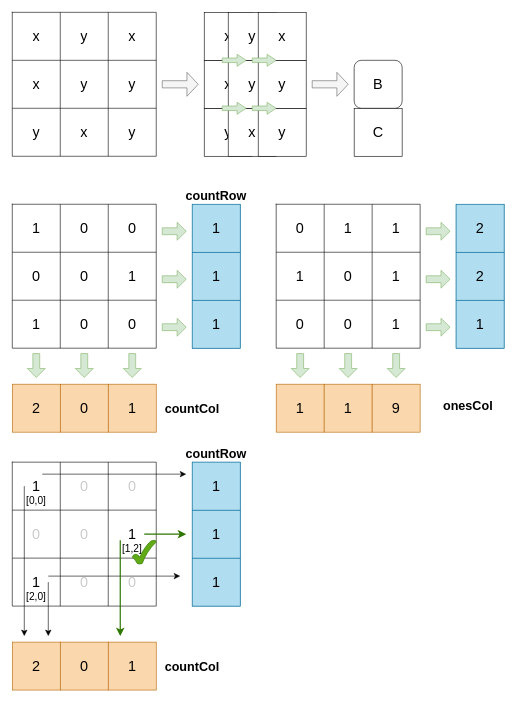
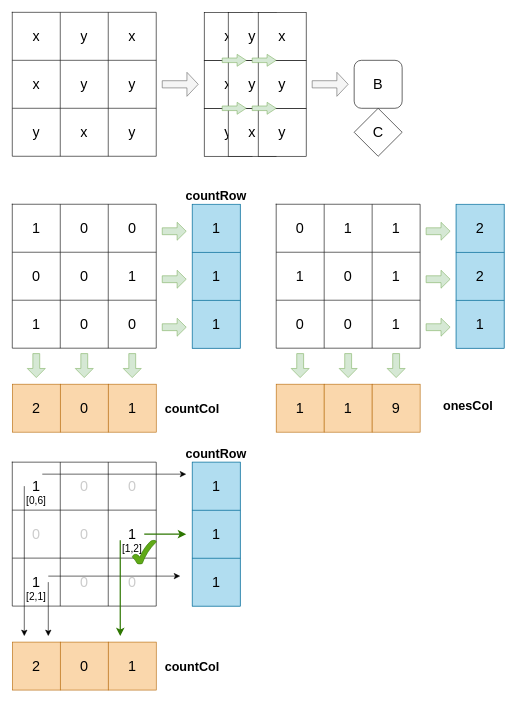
node "C": shape rectangle -> diamond
node "[0,0]": label "[0,0]" -> "[0,6]"
node "[2,0]": label "[2,0]" -> "[2,1]"
